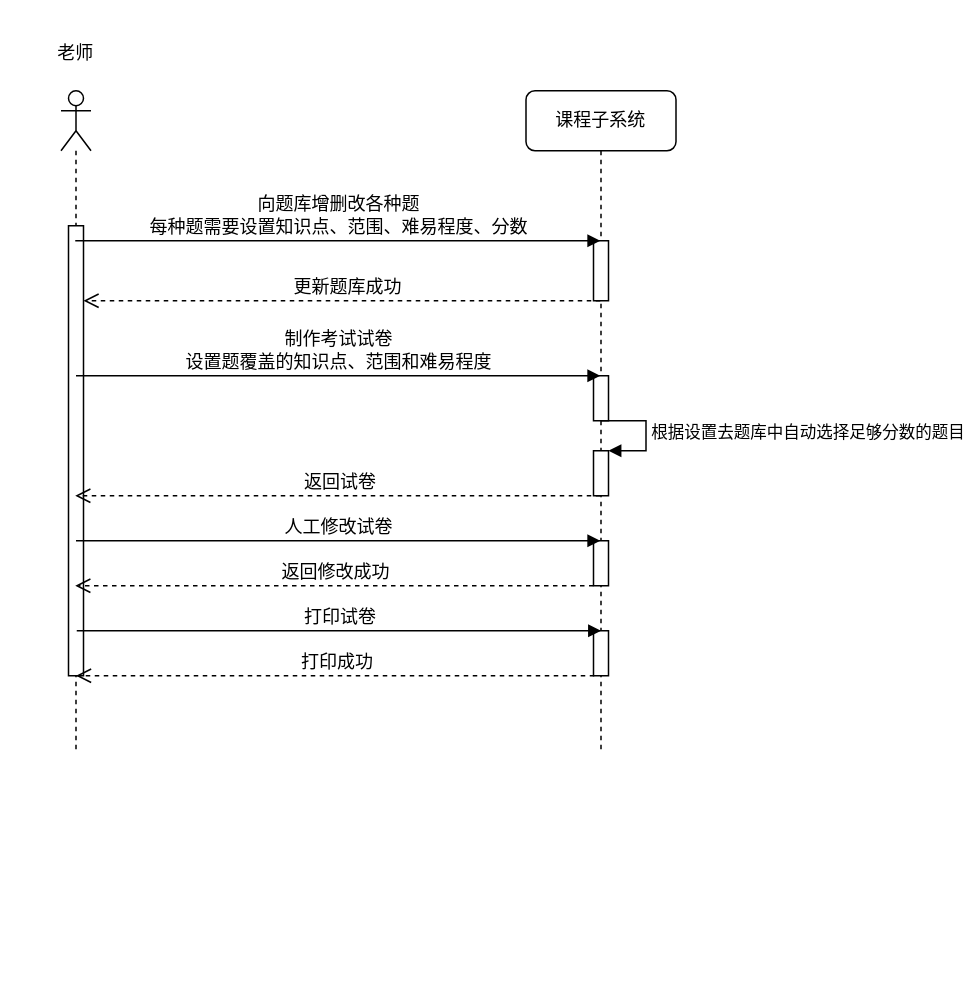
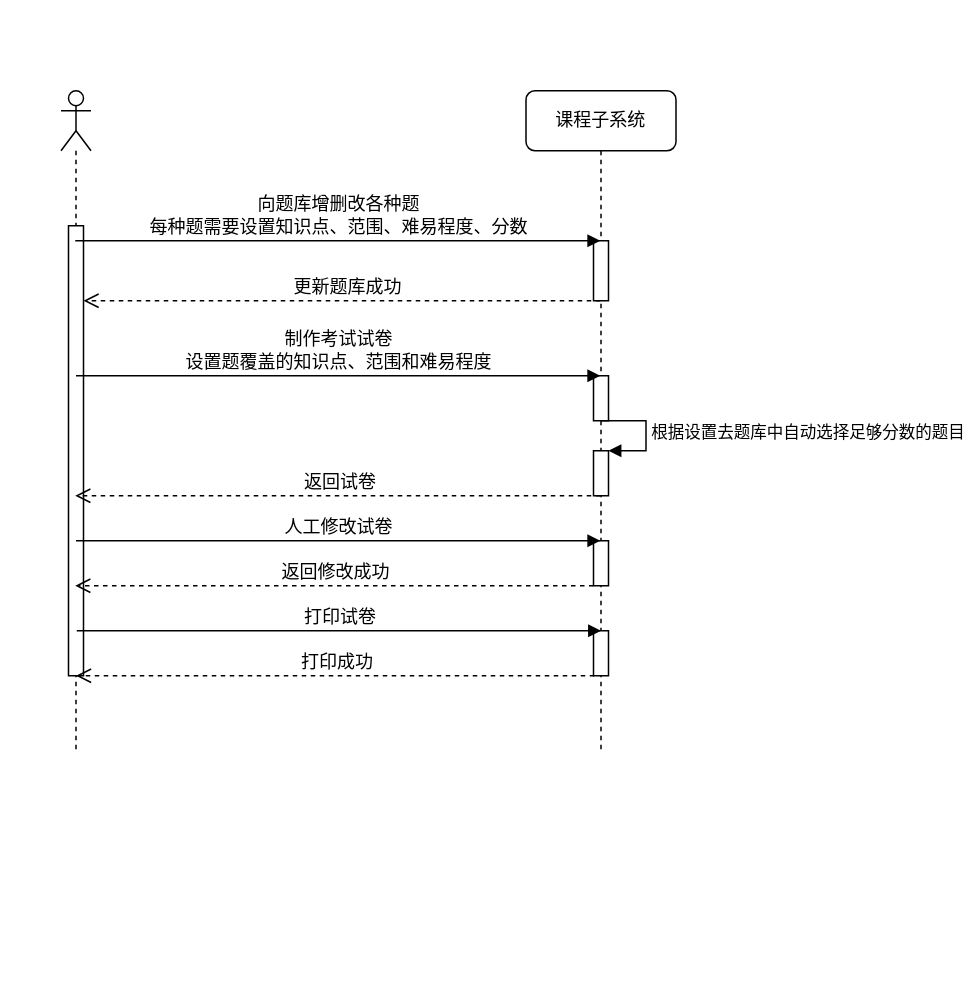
node "老师": removed
